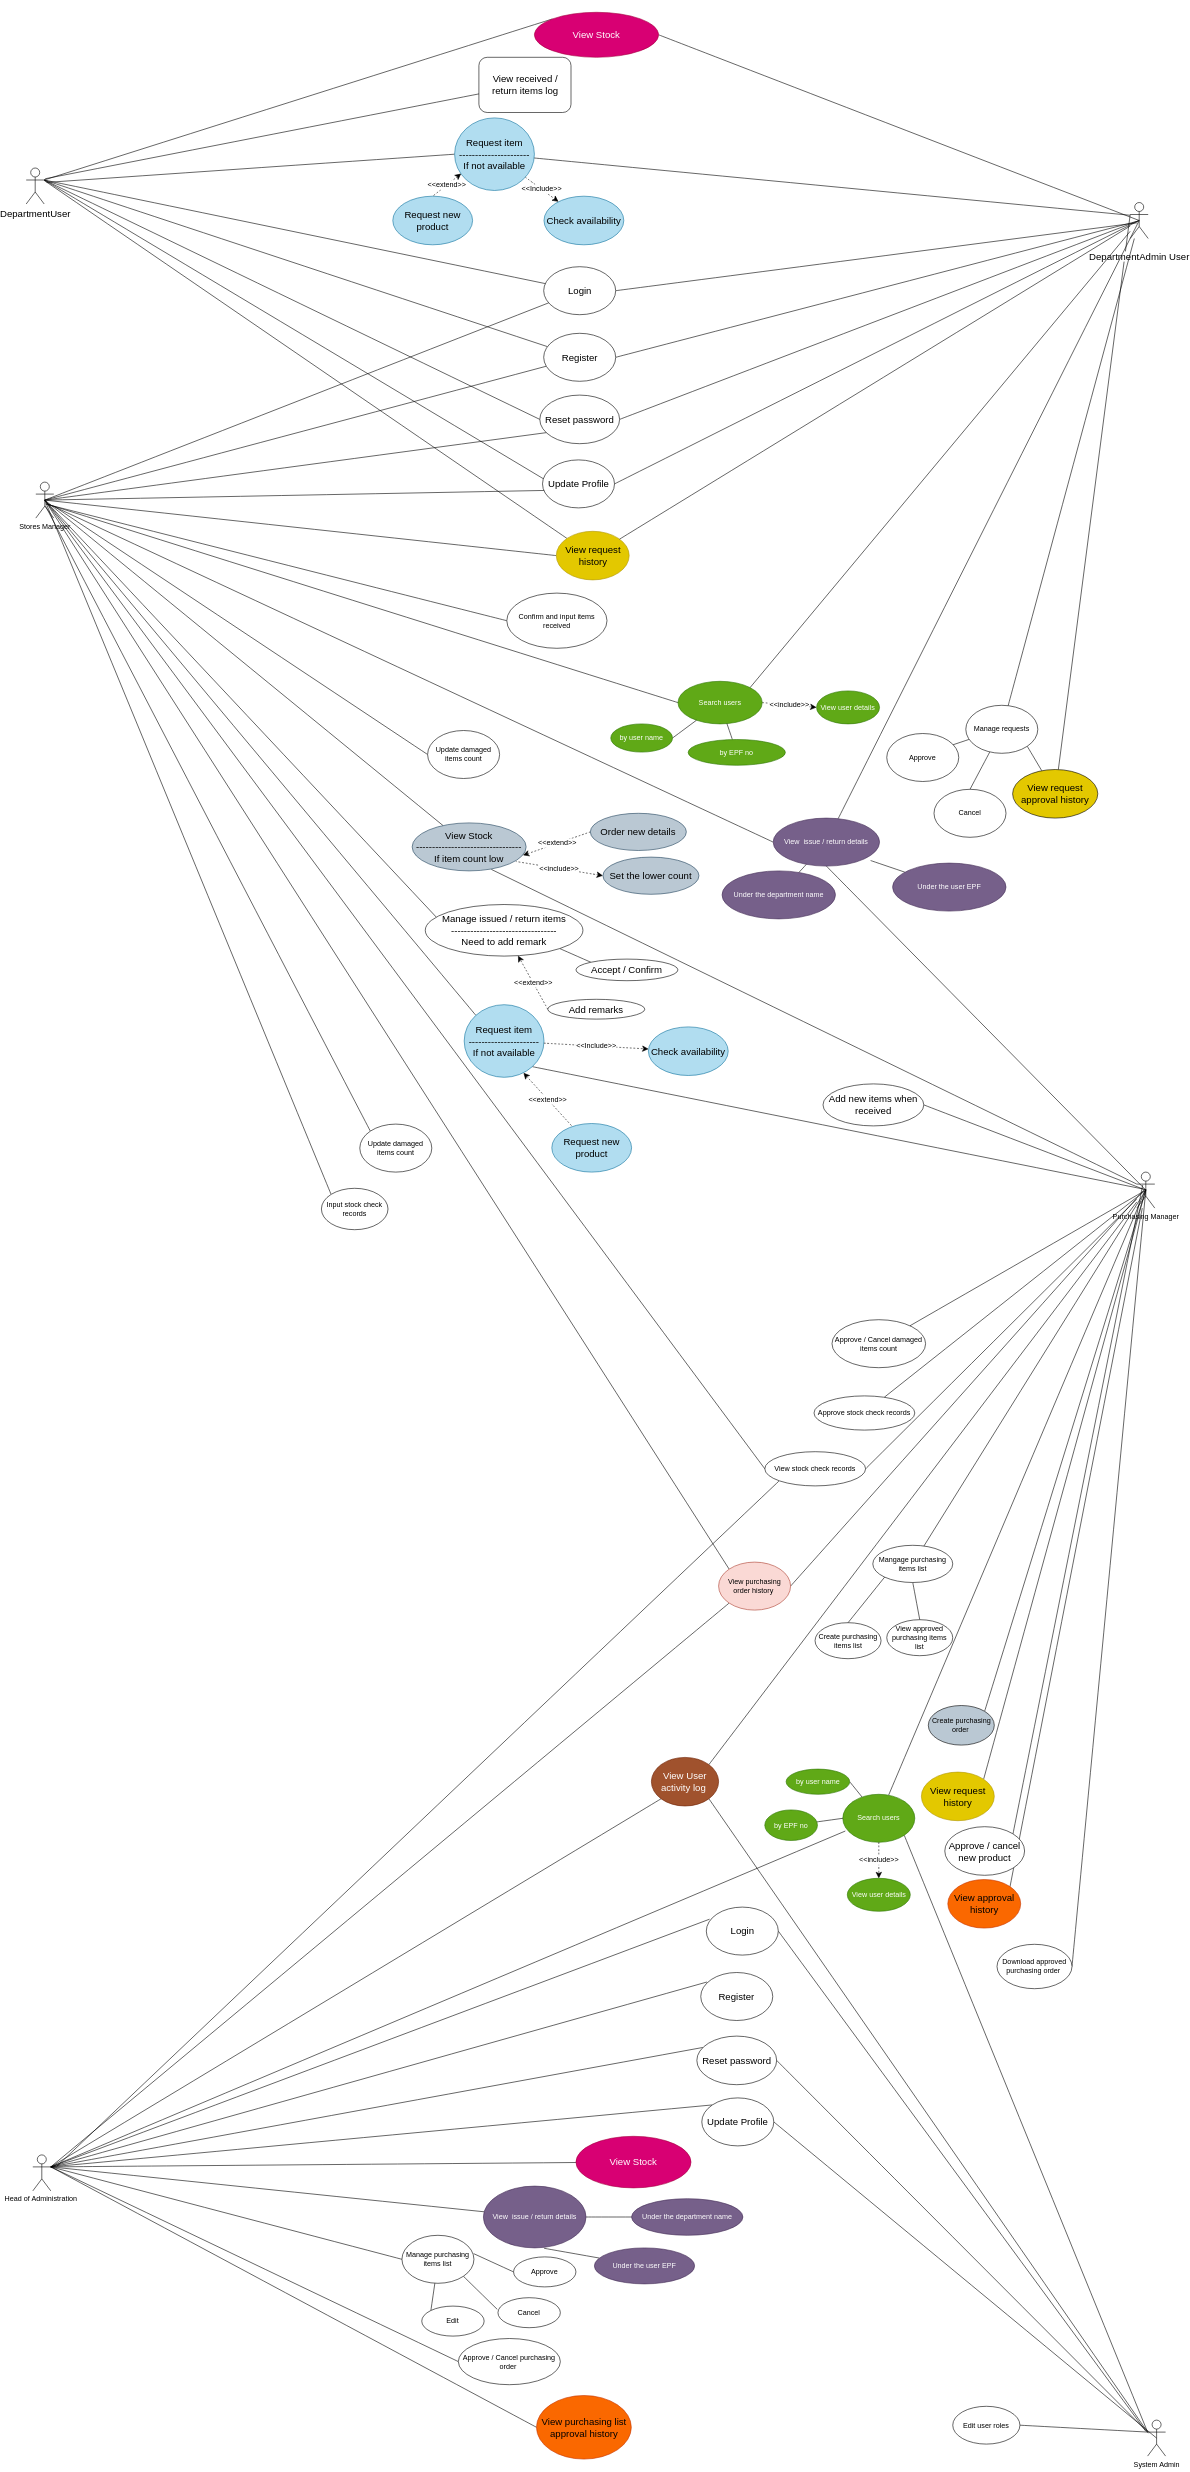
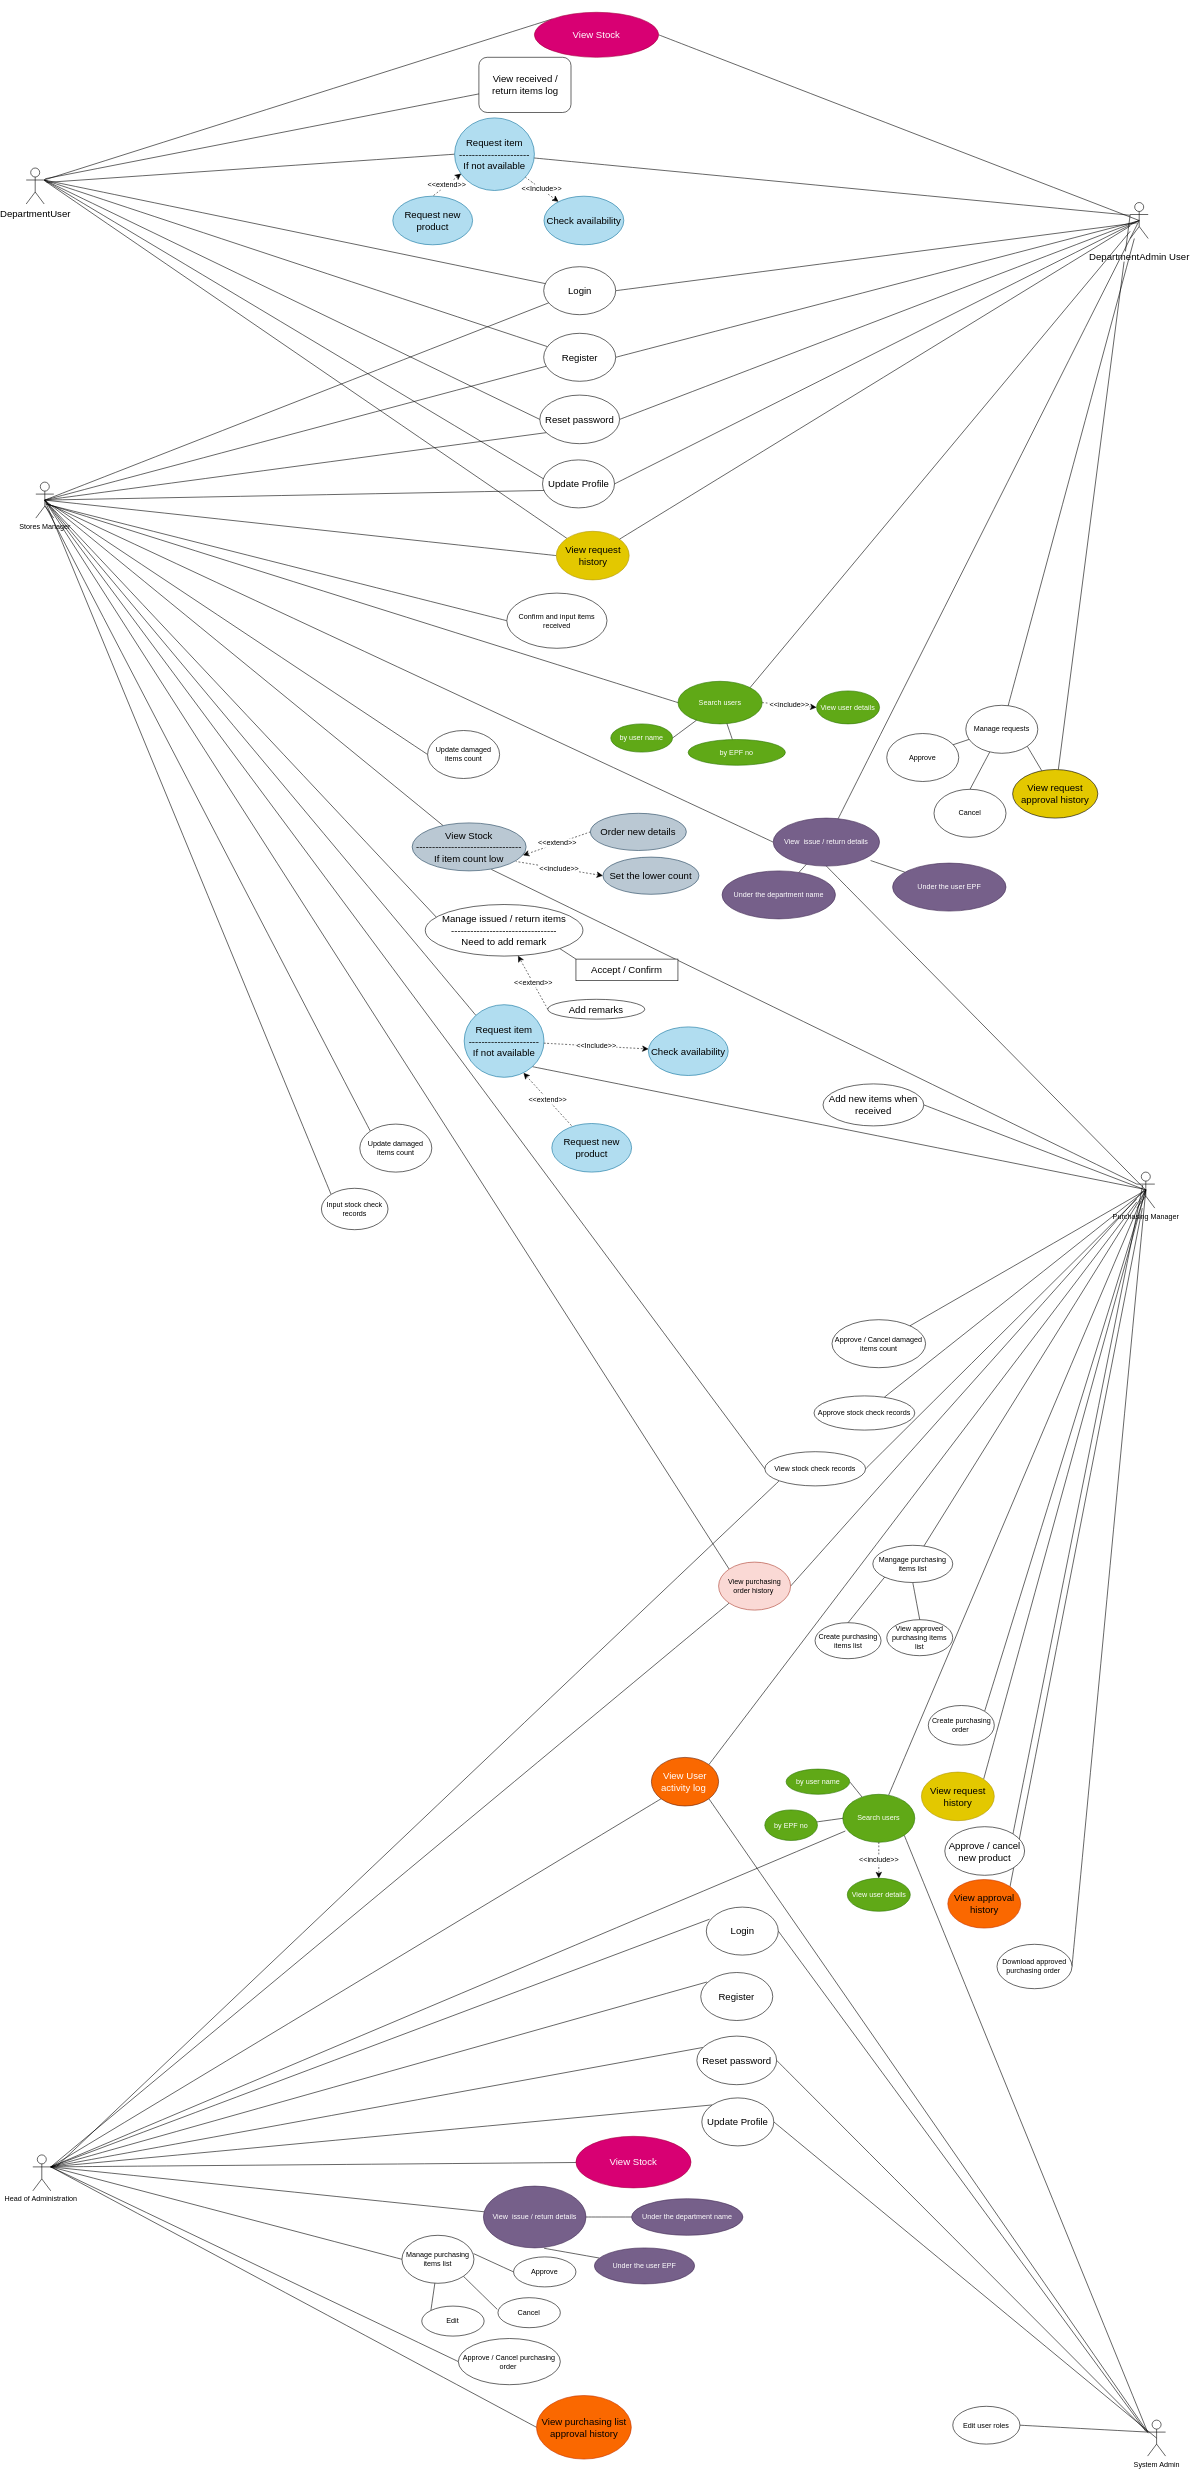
node "Accept / Confirm": shape ellipse -> rectangle
node "Create purchasing order": fillcolor #bac8d3 -> #ffffff
node "View User activity log": fillcolor #a0522d -> #fa6800
